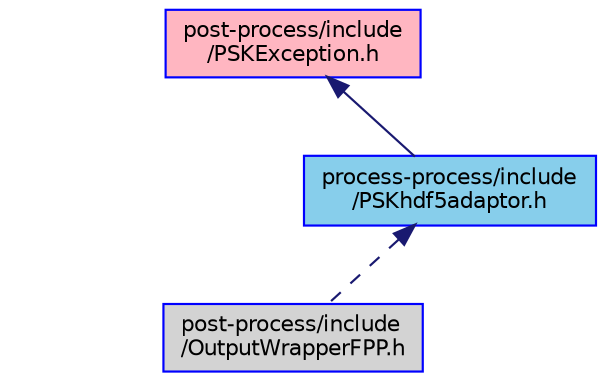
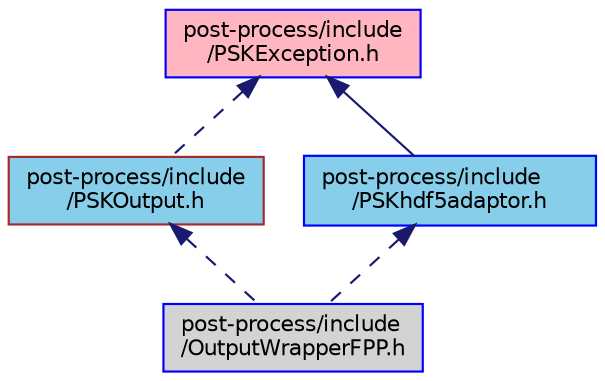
node "post-process/include /PSKOutput.h": added
node "process-process/include /PSKhdf5adaptor.h": label "process-process/include /PSKhdf5adaptor.h" -> "post-process/include /PSKhdf5adaptor.h"
